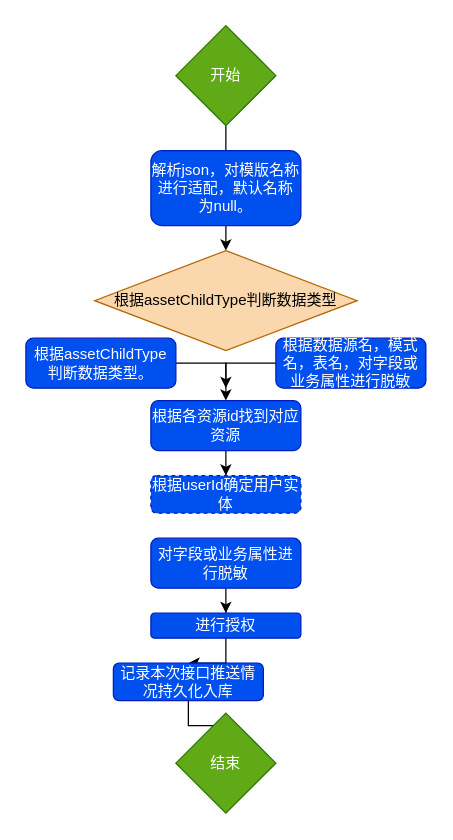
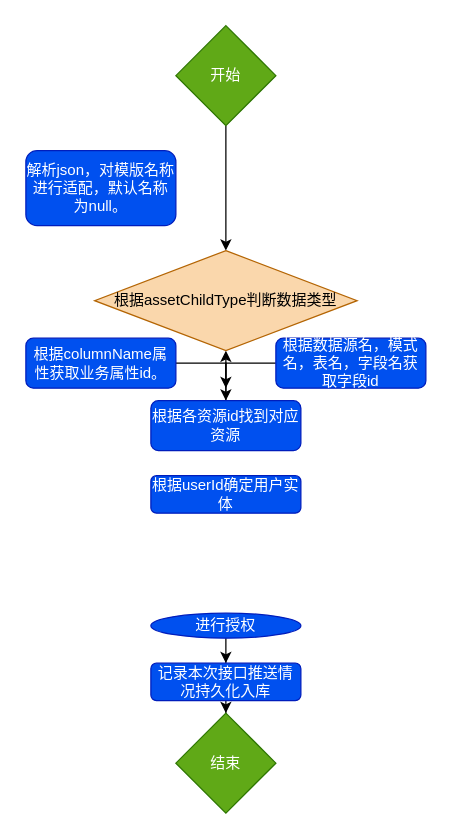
node "解析json，对模版名称进行适配，默认名称为null。": moved (226, 188) -> (101, 188)
node "根据assetChildType判断数据类型。": label "根据assetChildType判断数据类型。" -> "根据columnName属性获取业务属性id。"
node "根据数据源名，模式名，表名，对字段或业务属性进行脱敏": label "根据数据源名，模式名，表名，对字段或业务属性进行脱敏" -> "根据数据源名，模式名，表名，字段名获取字段id"
edge "根据各资源id找到对应资源" -> "根据userId确定用户实体": now "根据各资源id找到对应资源" -> "根据assetChildType判断数据类型"
node "根据userId确定用户实体": style dashed -> solid
node "对字段或业务属性进行脱敏": removed
edge "对字段或业务属性进行脱敏" -> "进行授权": removed
node "进行授权": shape rounded rectangle -> ellipse
node "记录本次接口推送情况持久化入库": moved (188, 682) -> (226, 682)
